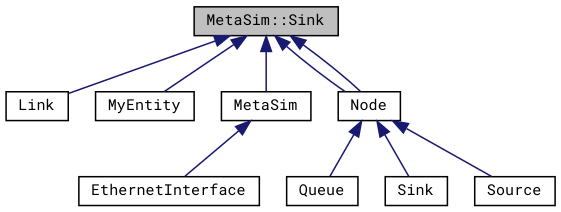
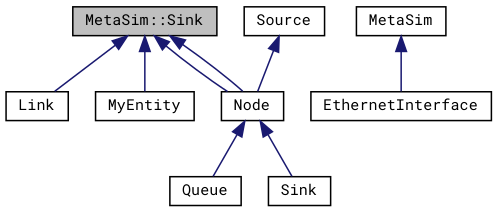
edge "MetaSim" -> "MetaSim::Sink": removed
edge "Source" -> "Node": reversed
